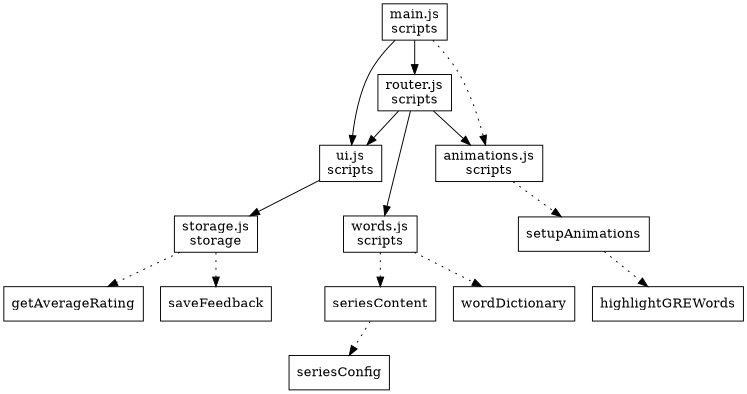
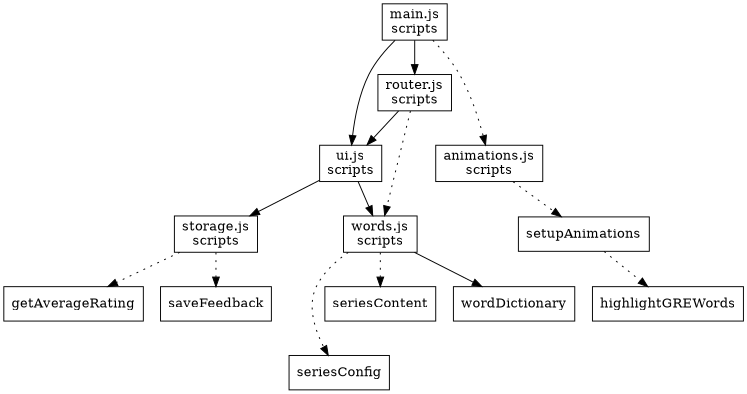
edge "router.js scripts" -> "animations.js scripts": removed
edge "router.js scripts" -> "words.js scripts": style solid -> dotted
edge "ui.js scripts" -> "words.js scripts": added
node "storage.js storage": label "storage.js storage" -> "storage.js scripts"
edge "words.js scripts" -> "wordDictionary": style dotted -> solid
edge "seriesContent" -> "seriesConfig": now "words.js scripts" -> "seriesConfig"
